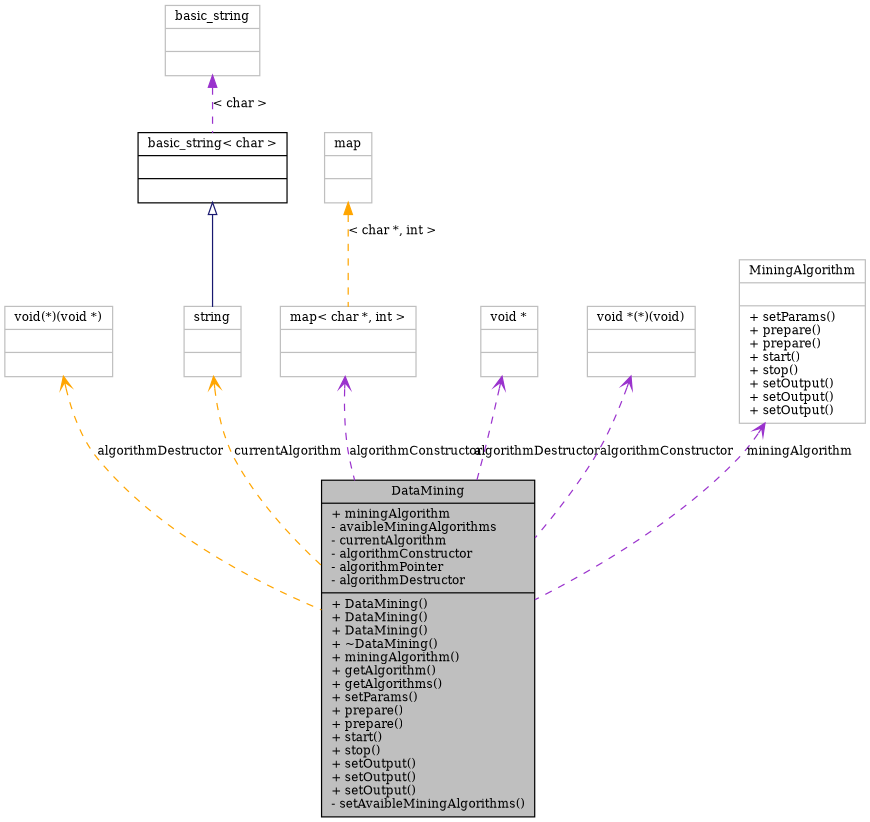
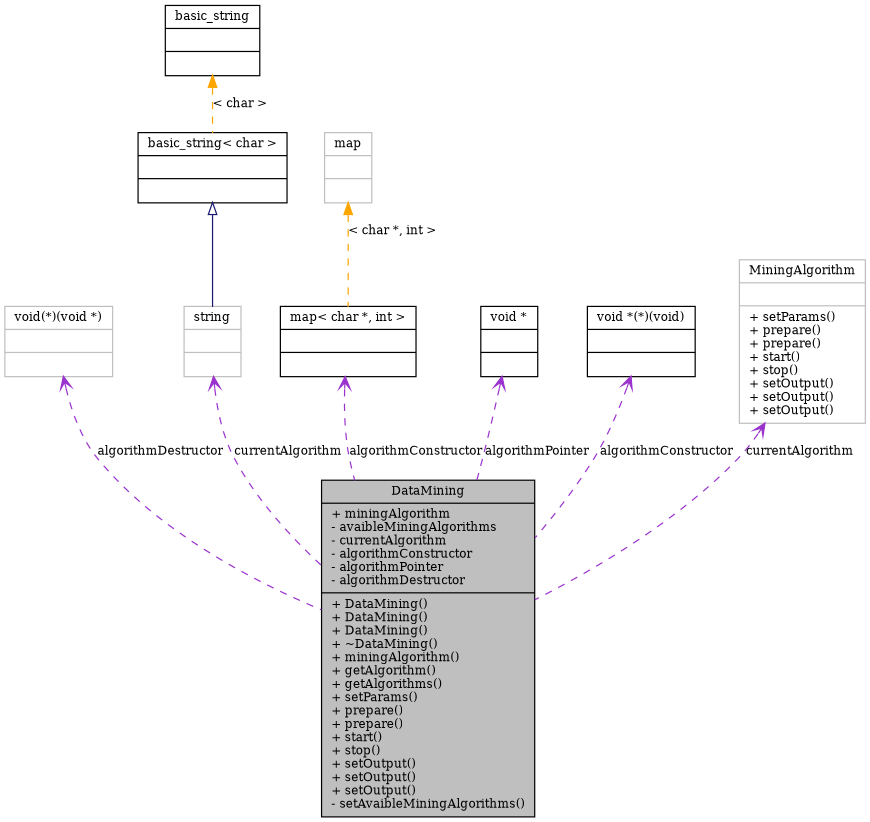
node "basic_string": color grey75 -> black
edge "basic_string< char >" -> "basic_string": color darkorchid3 -> orange
node "map< char *, int >": color grey75 -> black
node "void *": color grey75 -> black
node "void *(*)(void)": color grey75 -> black
edge "DataMining" -> "void *": label "algorithmDestructor" -> "algorithmPointer"
edge "DataMining" -> "MiningAlgorithm": label "miningAlgorithm" -> "currentAlgorithm"
edge "DataMining" -> "string": color orange -> darkorchid3
edge "DataMining" -> "void(*)(void *)": color orange -> darkorchid3
